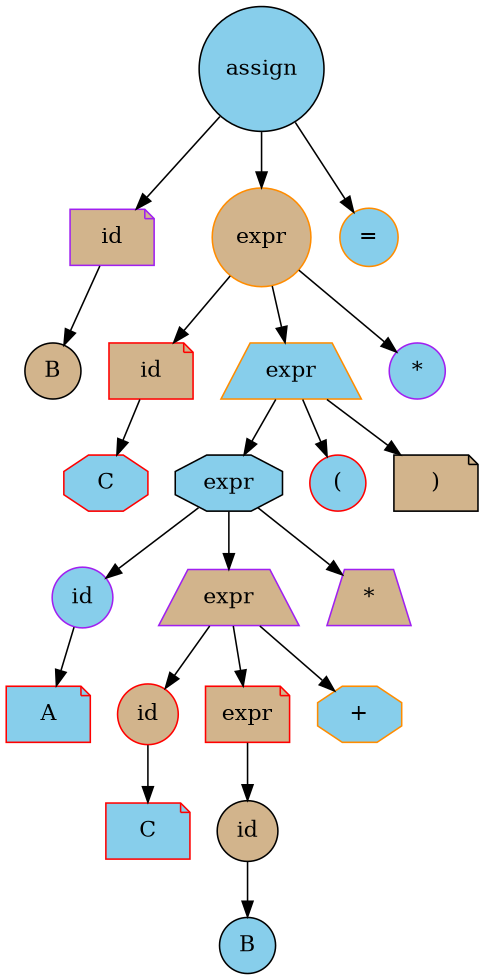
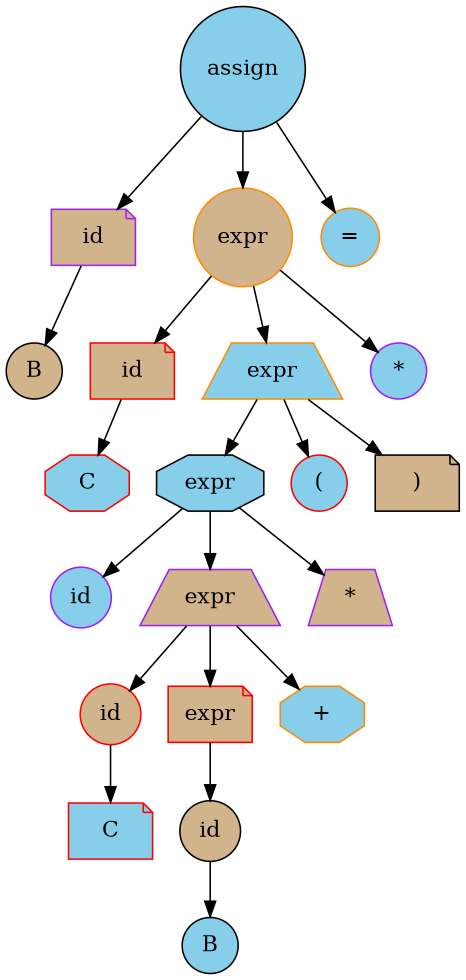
node "A": removed
